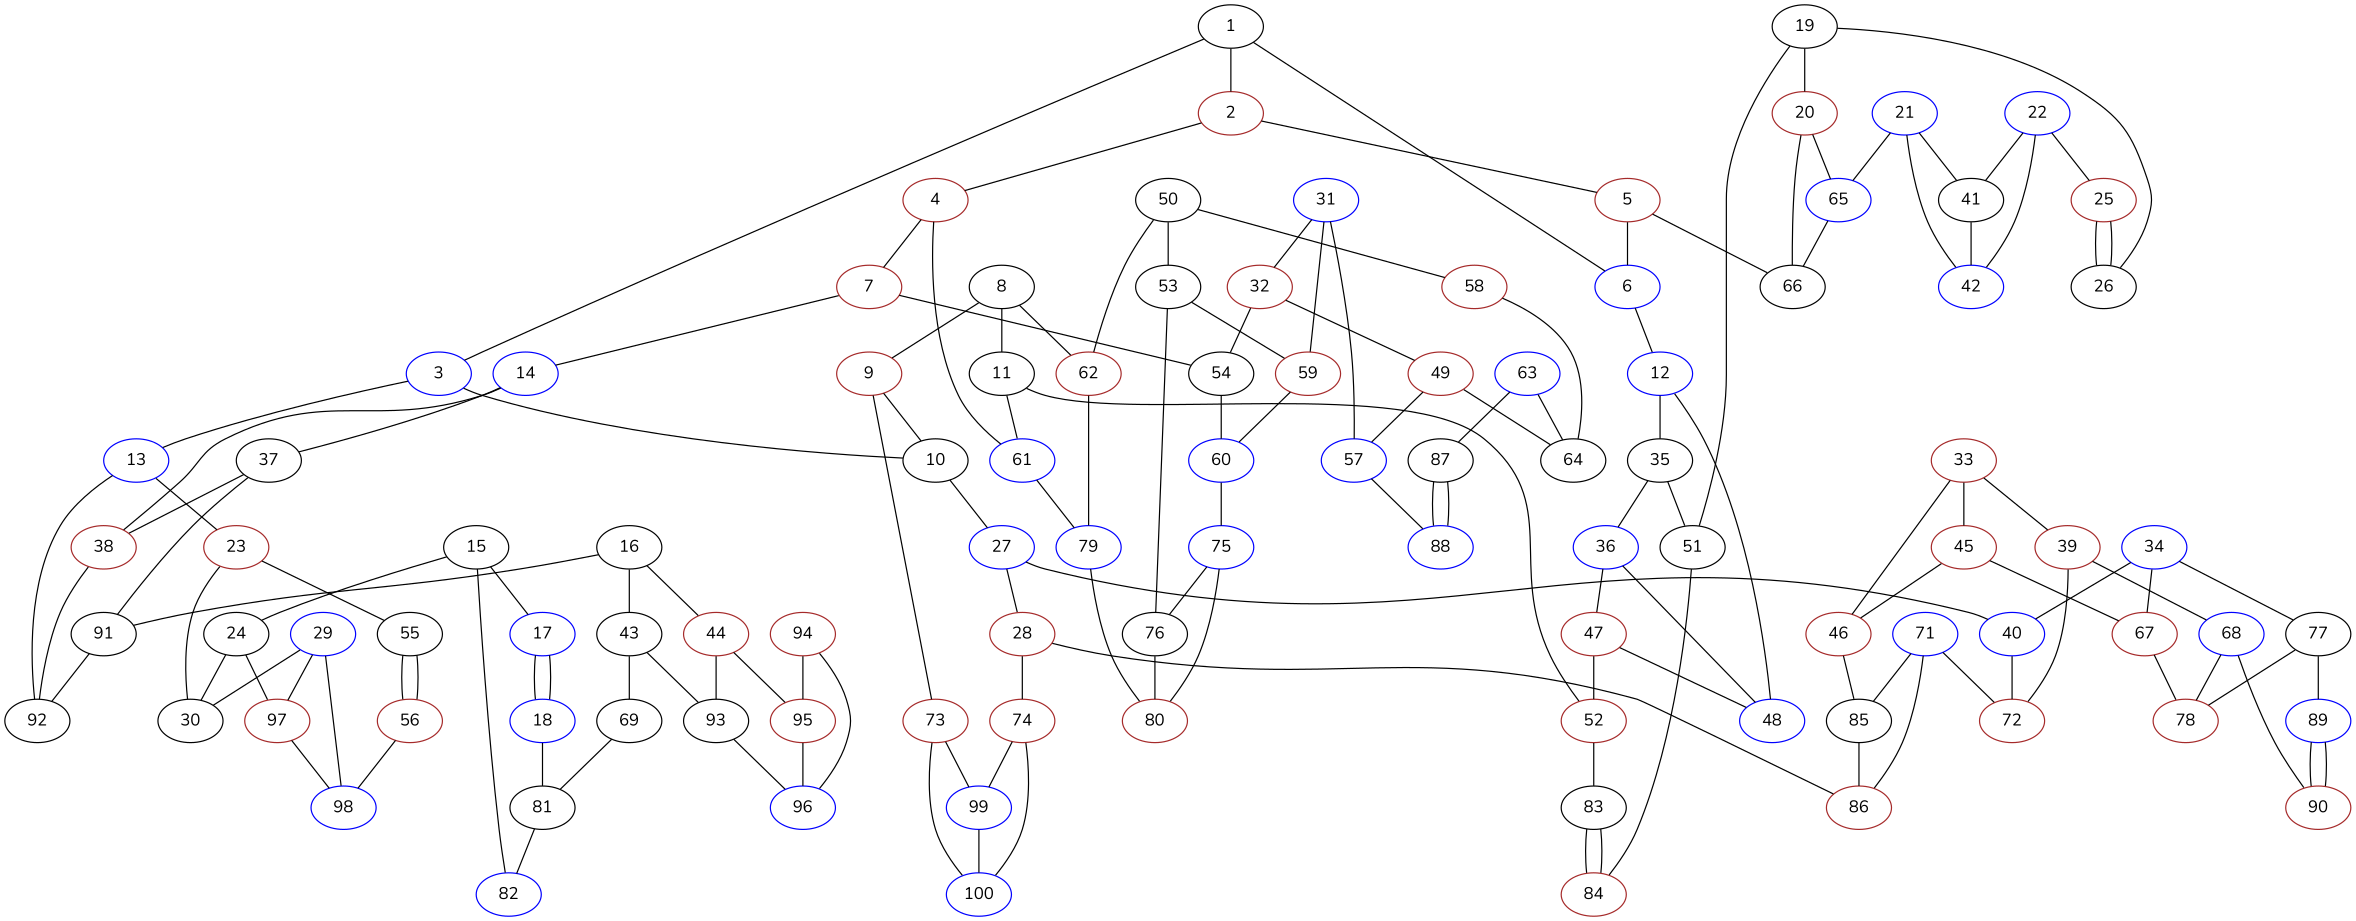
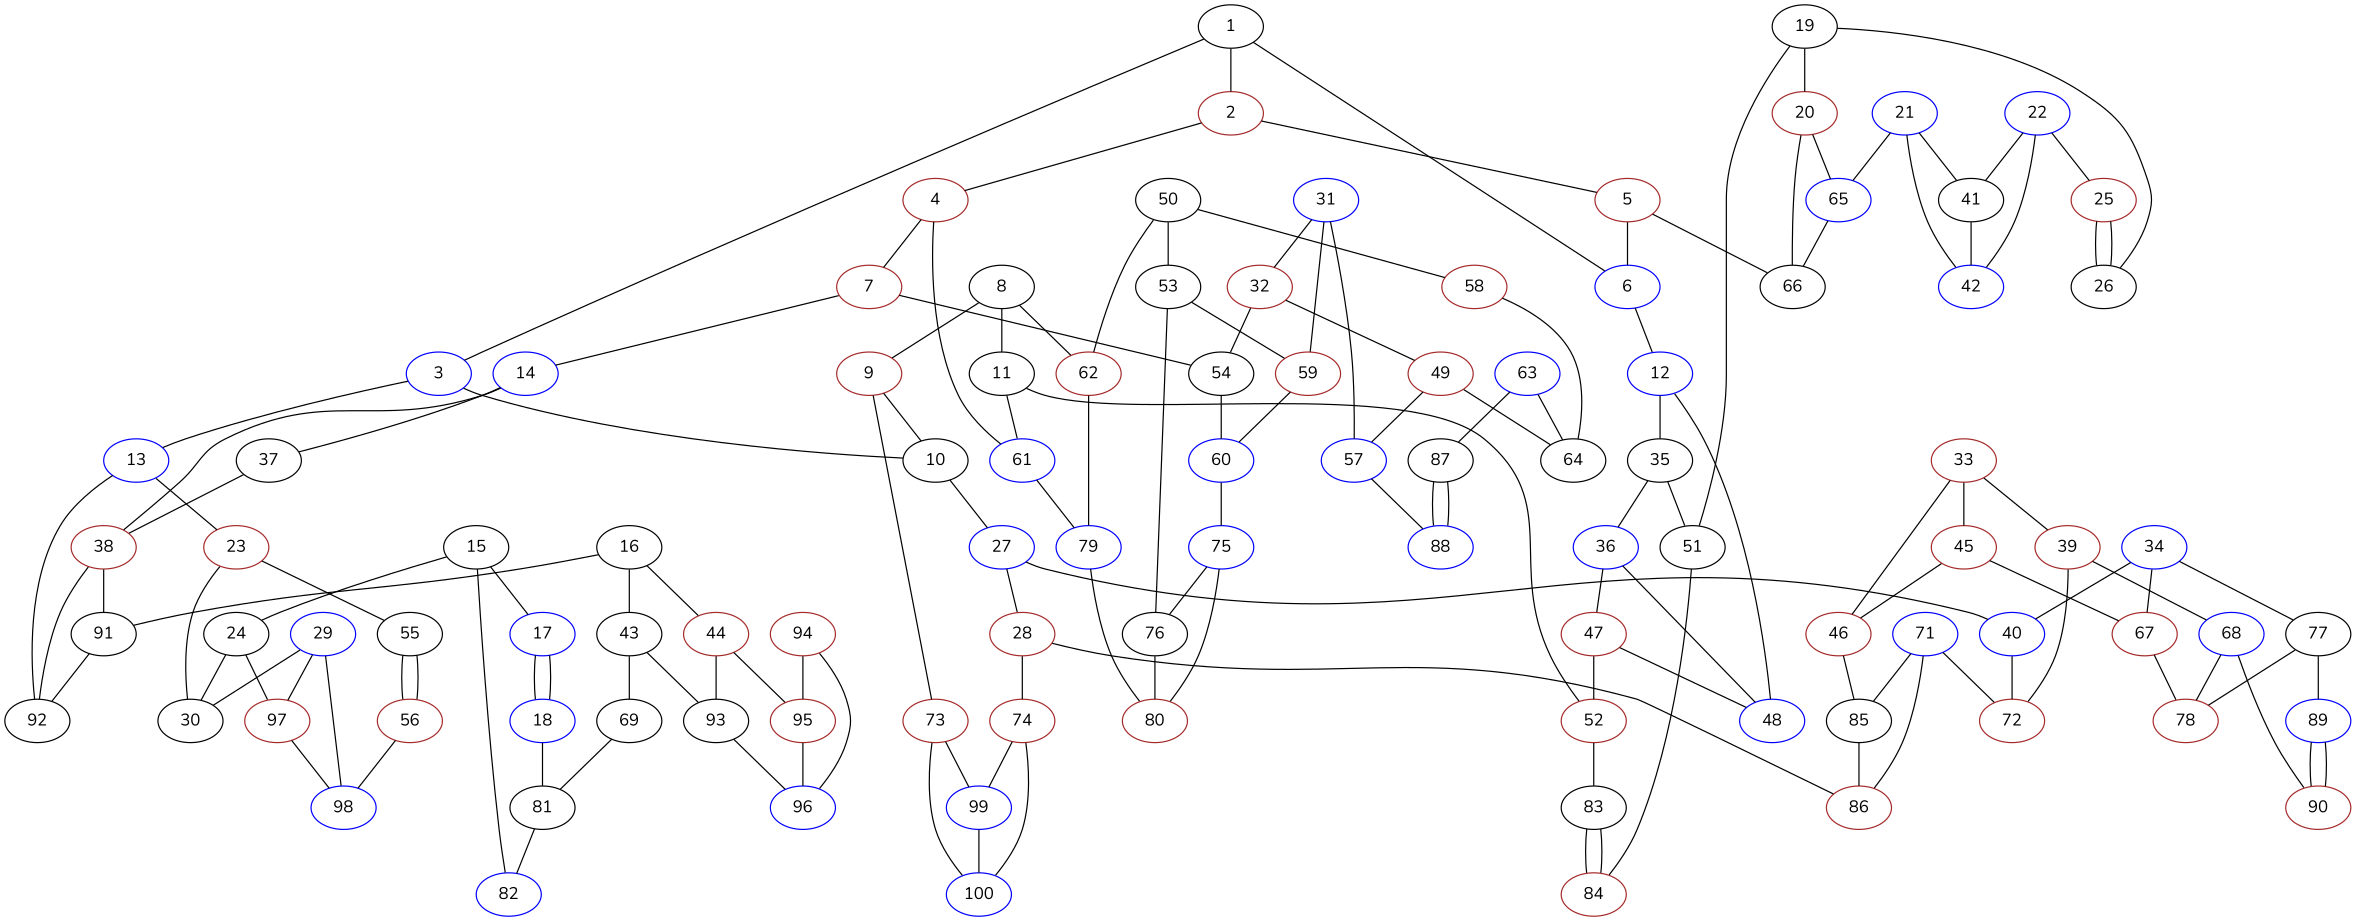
edge "37" -- "91": now "38" -- "91"
